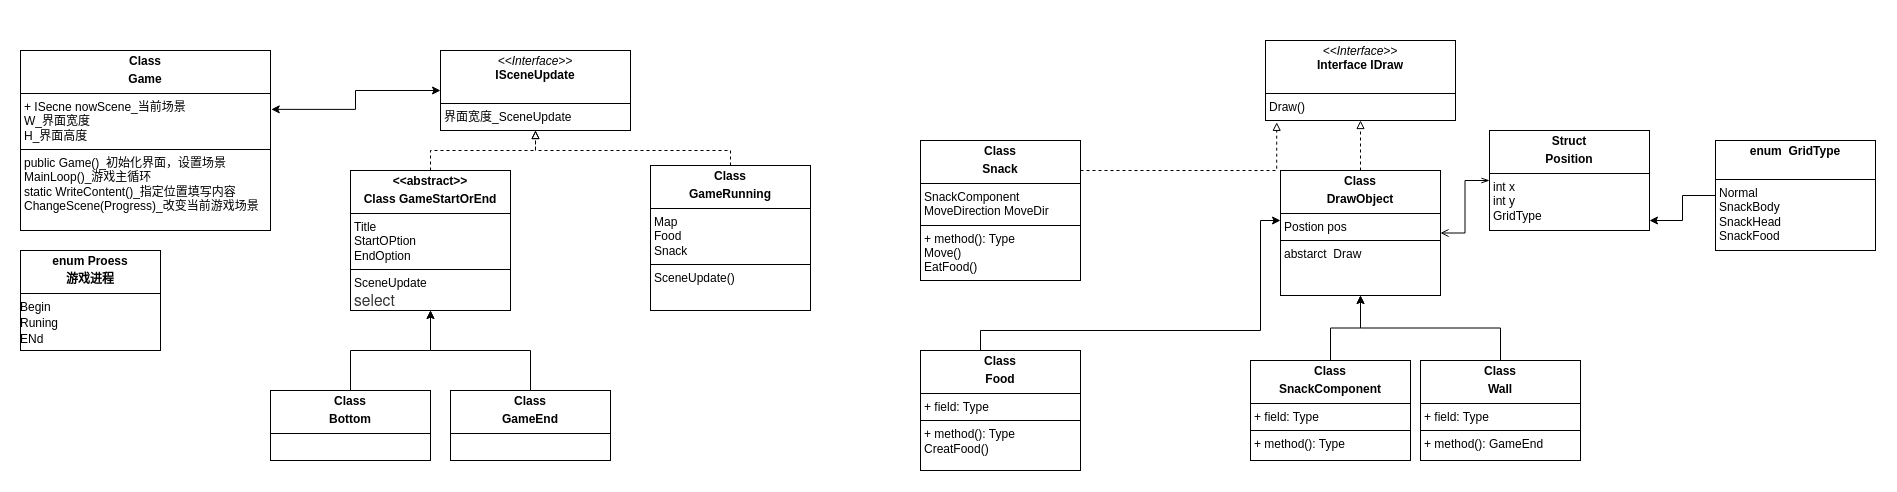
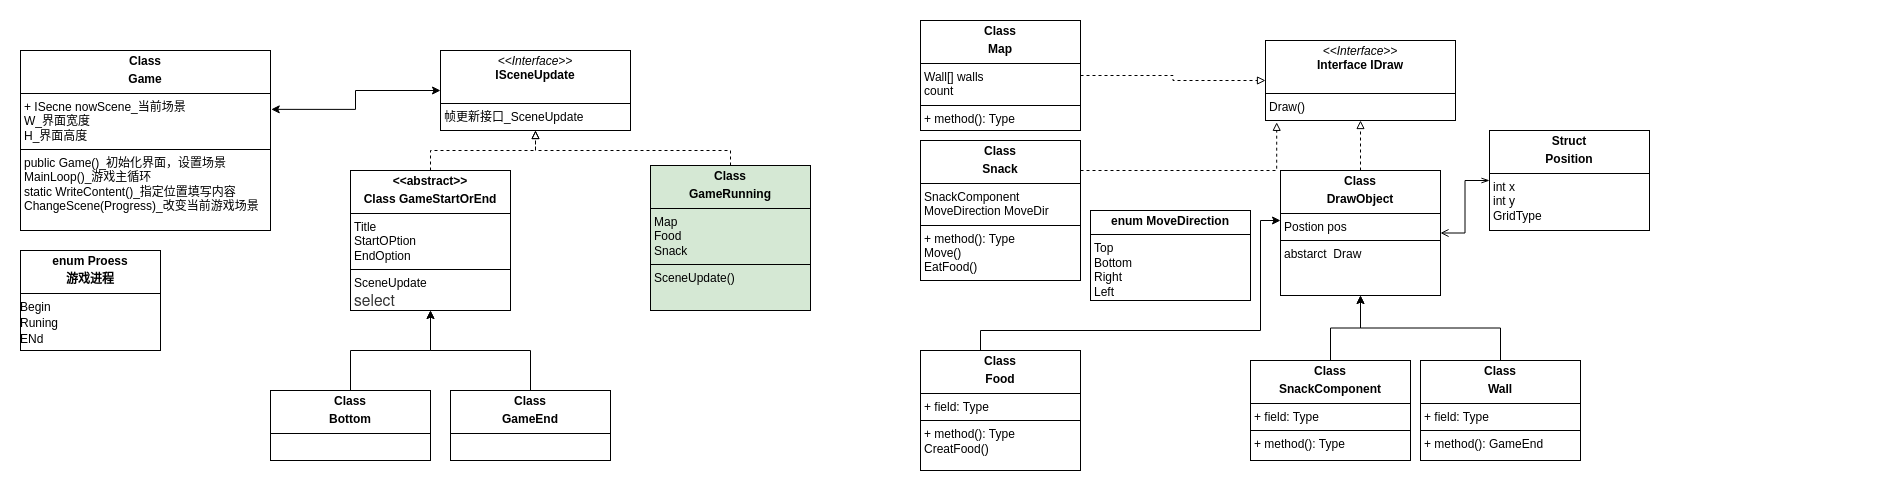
node "<<Interface>> ISceneUpdate 界面宽度_SceneUpdate": label "<<Interface>> ISceneUpdate 界面宽度_SceneUpdate" -> "<<Interface>> ISceneUpdate 帧更新接口_SceneUpdate"
node "Class Map Wall[] walls count + method(): Type": added
edge "Class Map Wall[] walls count + method(): Type" -> "<<Interface>> Interface IDraw Draw()": added
node "enum GridType Normal SnackBody SnackHead SnackFood": removed
edge "enum GridType Normal SnackBody SnackHead SnackFood" -> "Struct Position int x int y GridType": removed
node "Class GameRunning Map Food Snack SceneUpdate()": fillcolor #ffffff -> #d5e8d4
node "enum MoveDirection Top Bottom Right Left": added
